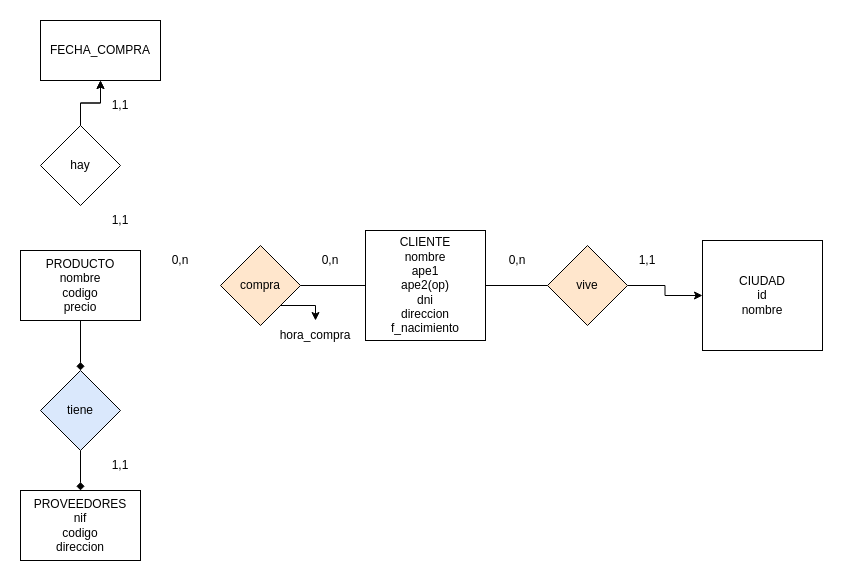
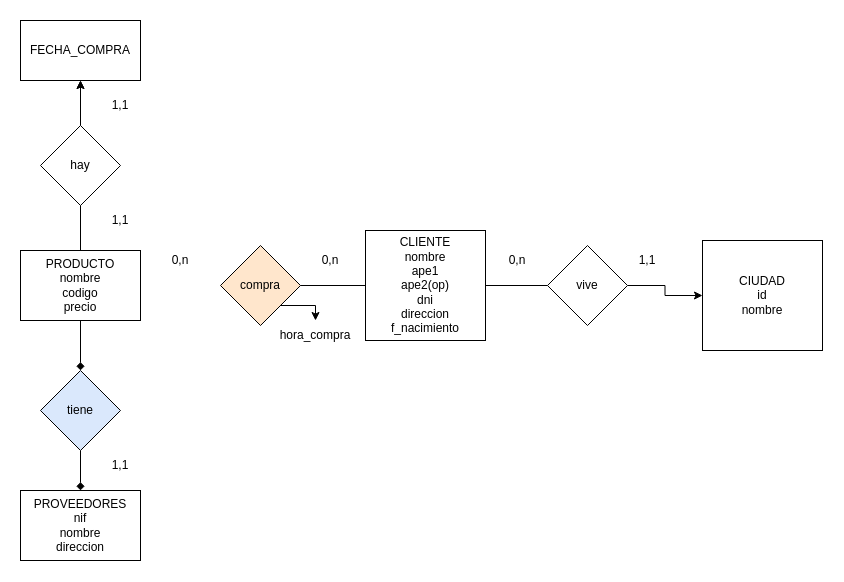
node "FECHA_COMPRA": moved (101, 51) -> (81, 51)
edge "hay" -- "PRODUCTO nombre codigo precio": added
node "vive": fillcolor #ffe6cc -> #ffffff
node "PROVEEDORES nif codigo direccion": label "PROVEEDORES nif codigo direccion" -> "PROVEEDORES nif nombre direccion"
